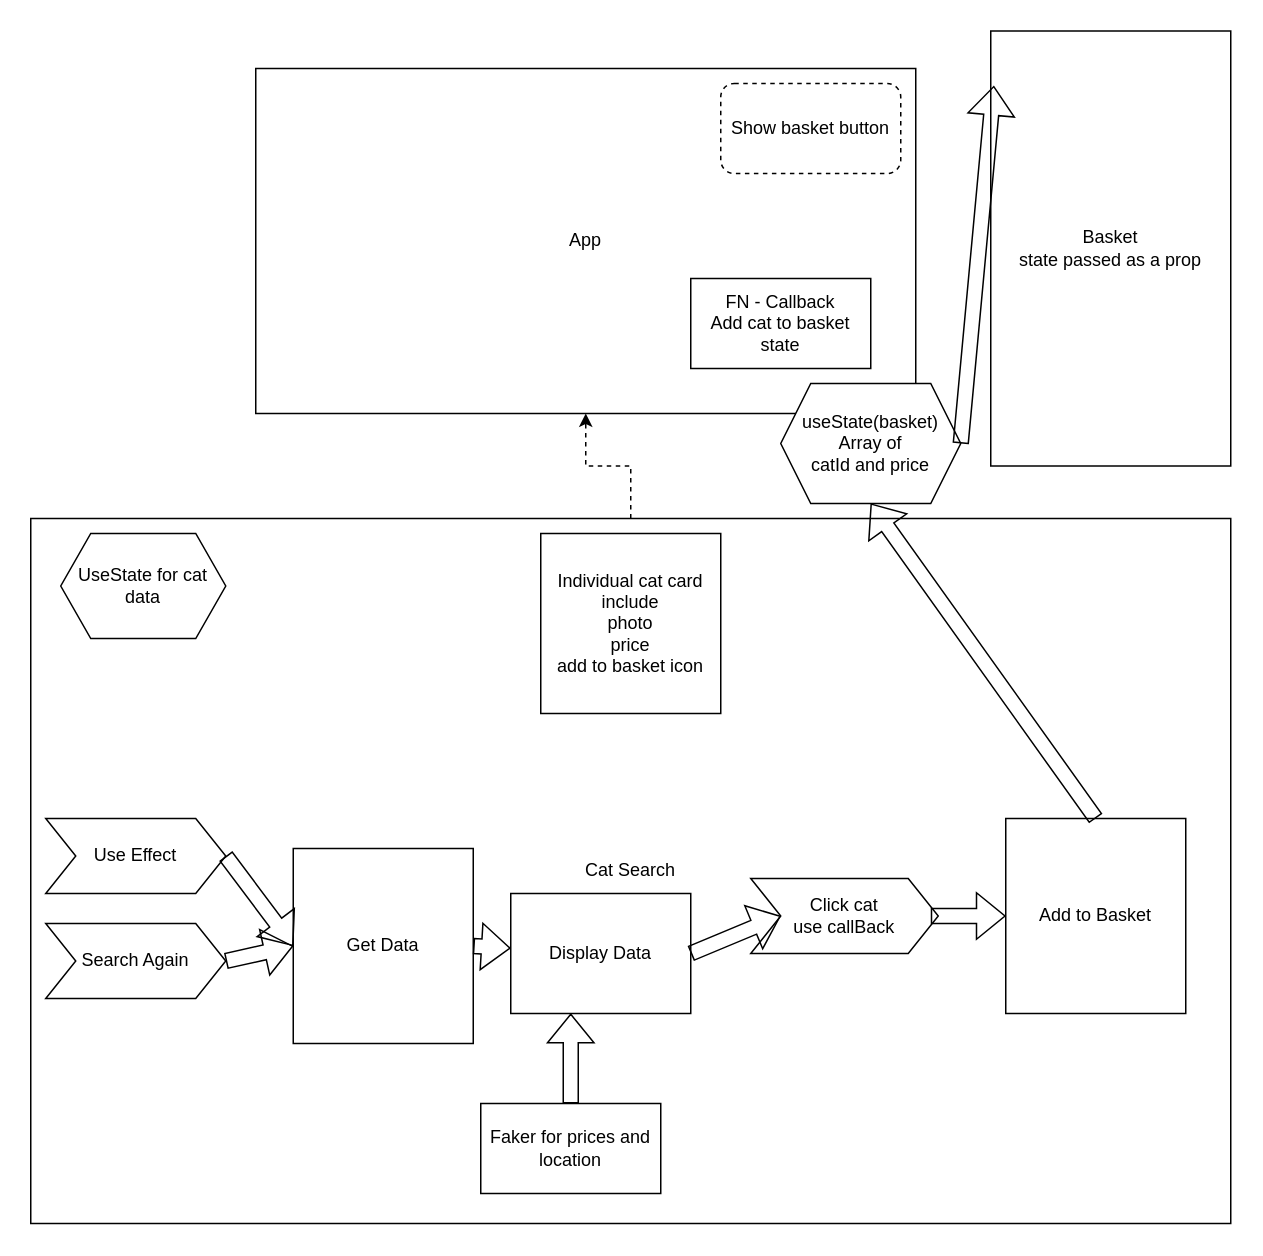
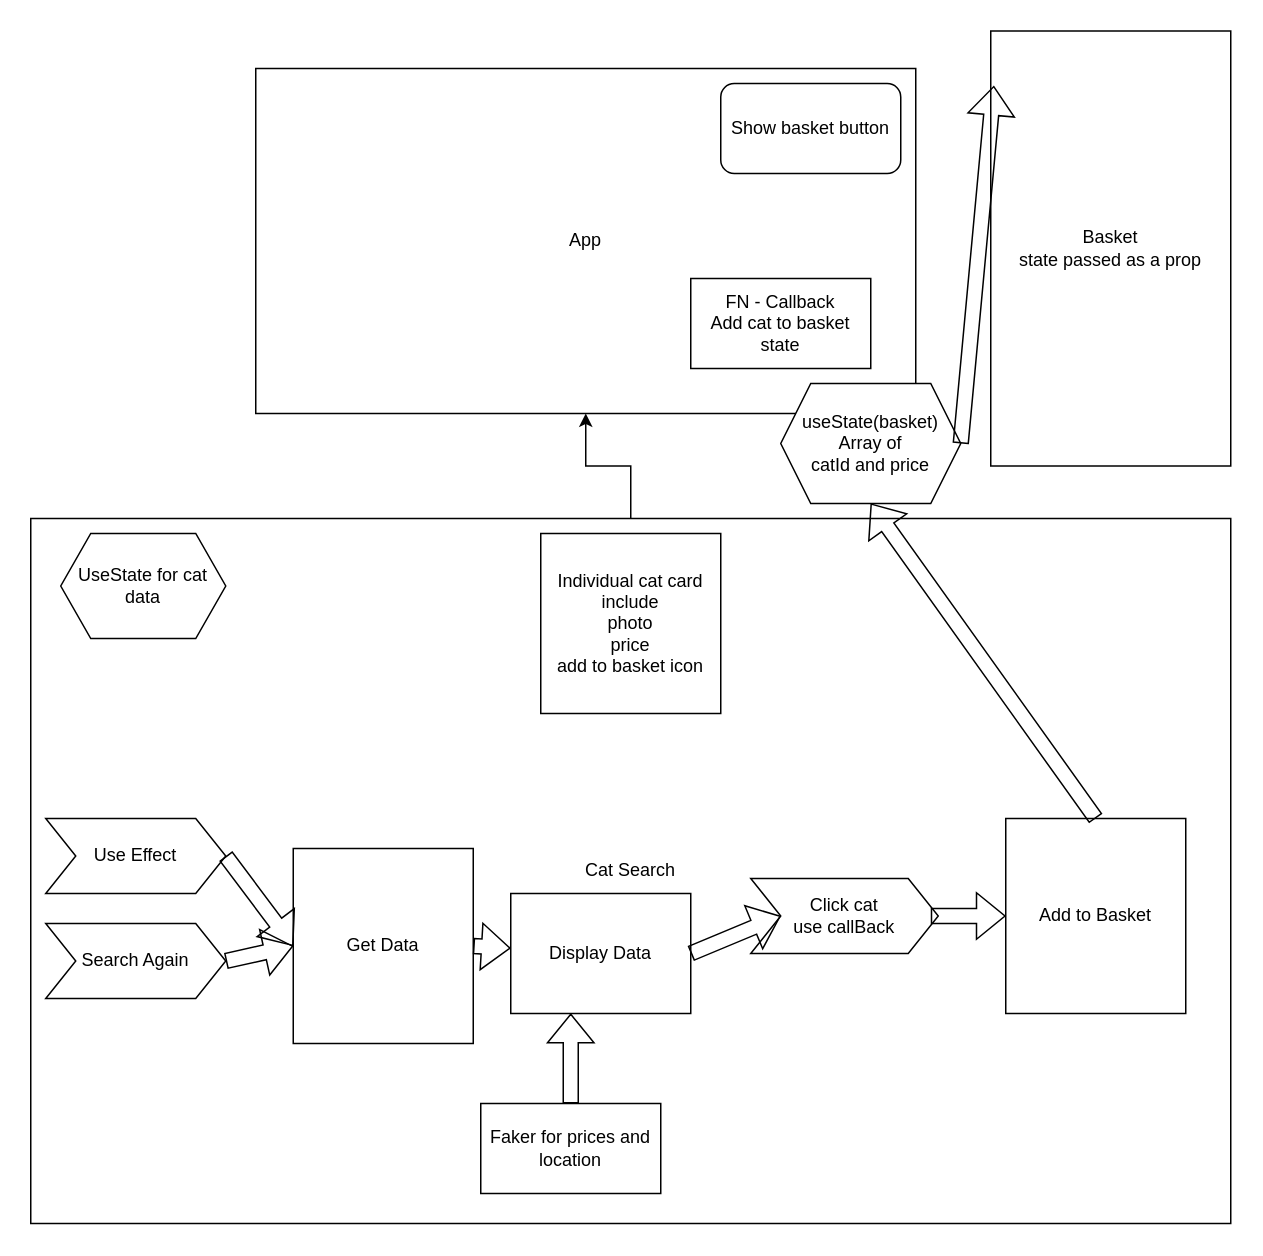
node "Show basket button": style dashed -> solid
edge "Cat Search" -> "App": style dashed -> solid
